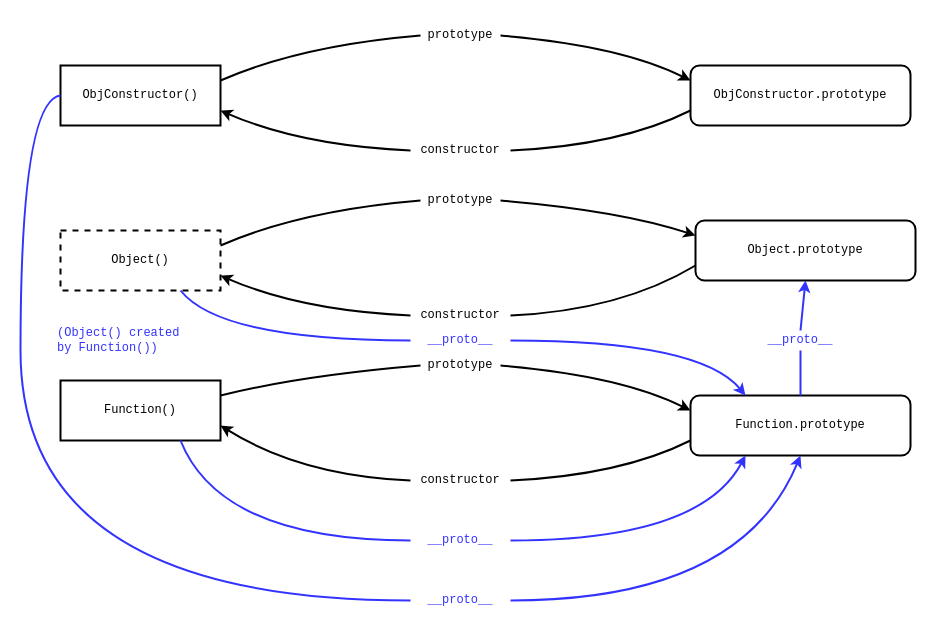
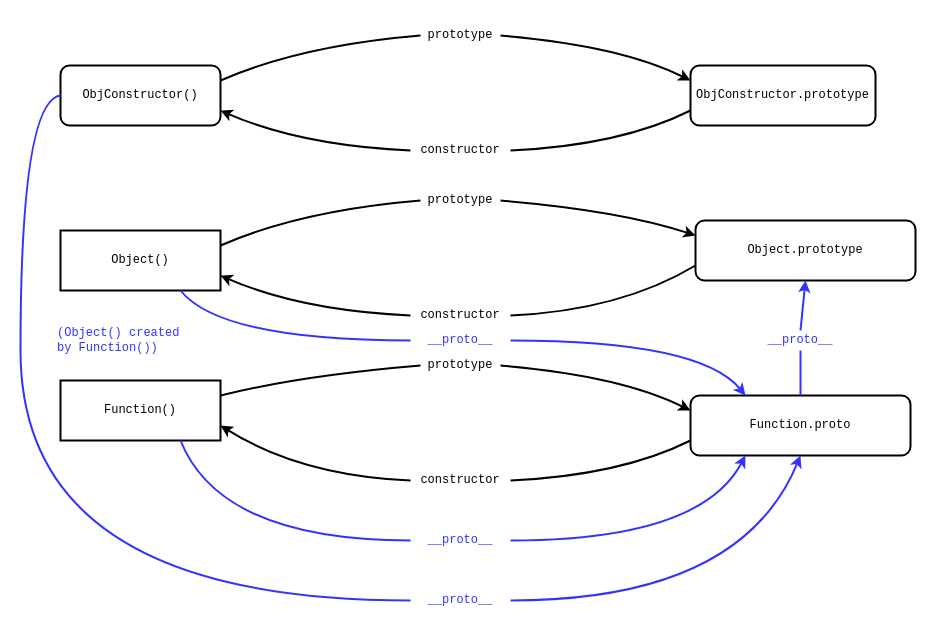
node "ObjConstructor()": shape rectangle -> rounded rectangle
node "ObjConstructor.prototype": size 220x60 -> 185x60
node "Object()": style dashed -> solid
node "Function.prototype": label "Function.prototype" -> "Function.proto"
